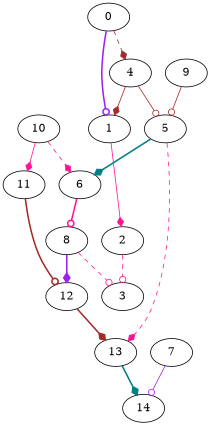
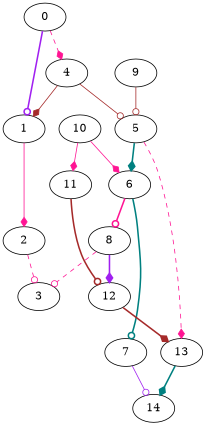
edge "0" -> "4": color brown -> deeppink
edge "10" -> "6": style dashed -> solid
edge "6" -> "7": added
